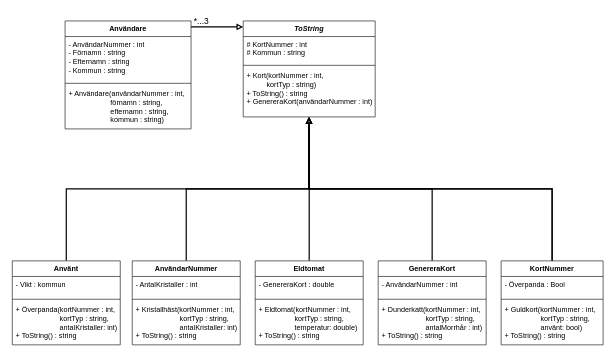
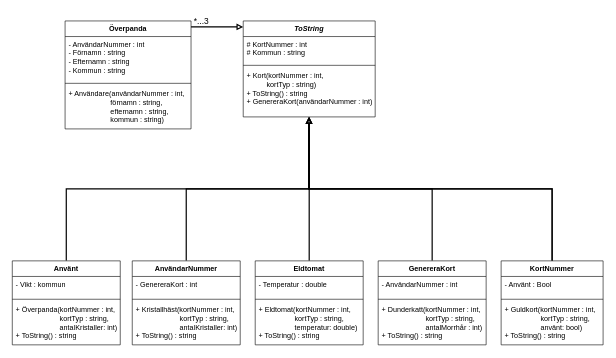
node "Användare": label "Användare" -> "Överpanda"
node "- AntalKristaller : int": label "- AntalKristaller : int" -> "- GenereraKort : int"
node "- GenereraKort : double": label "- GenereraKort : double" -> "- Temperatur : double"
node "- Överpanda : Bool": label "- Överpanda : Bool" -> "- Använt : Bool"
